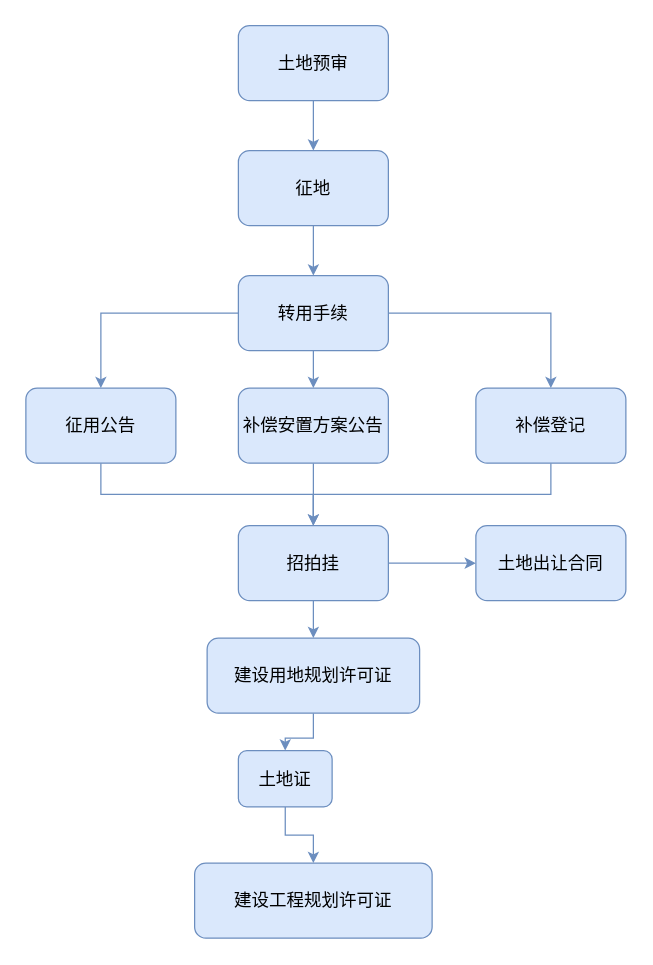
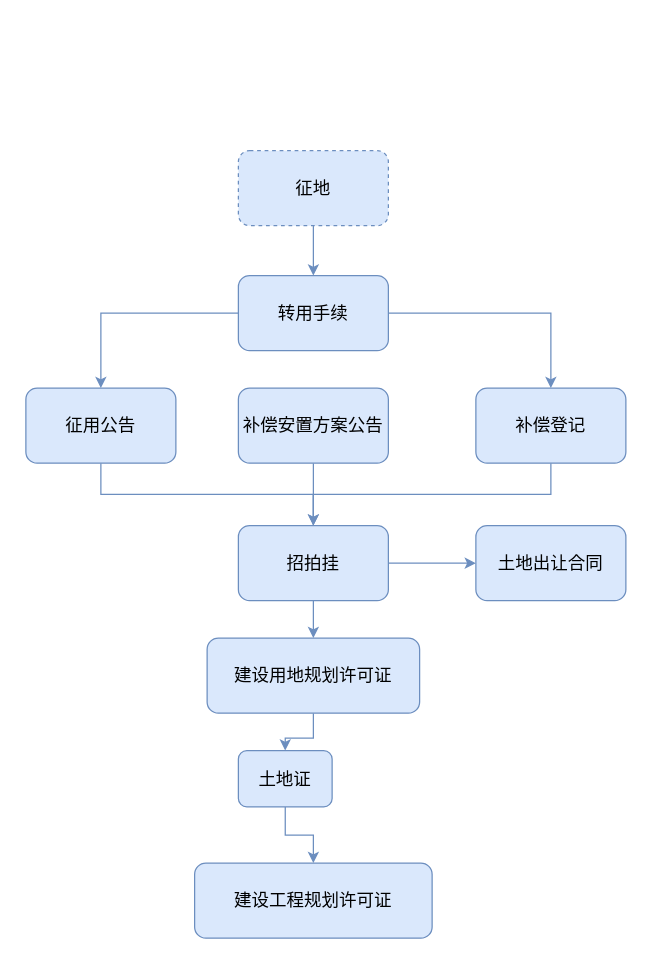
node "土地预审": removed
edge "土地预审" -> "征地": removed
node "征地": style solid -> dashed
edge "转用手续" -> "补偿安置方案公告": removed
